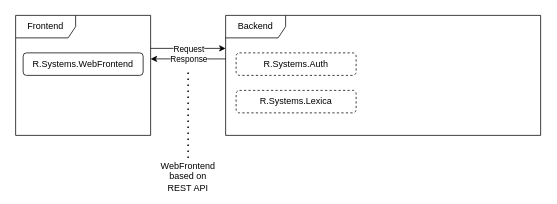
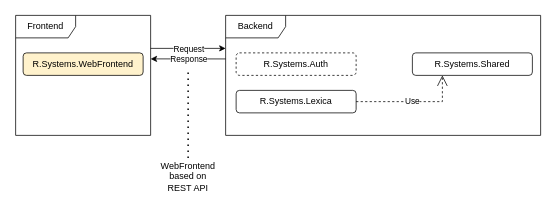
node "R.Systems.WebFrontend": fillcolor #ffffff -> #fff2cc
node "R.Systems.Shared": added
node "R.Systems.Lexica": style dashed -> solid
edge "R.Systems.Lexica" -> "R.Systems.Shared": added, label "Use"
